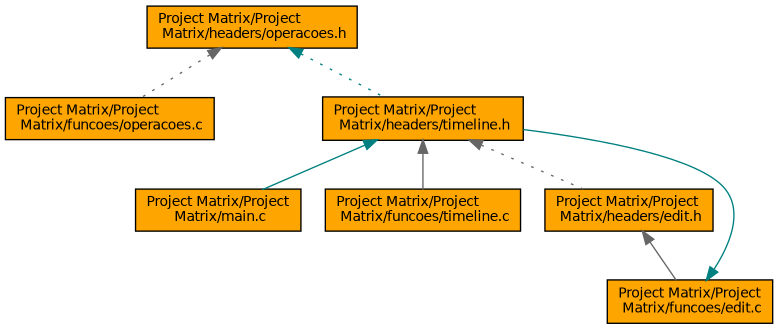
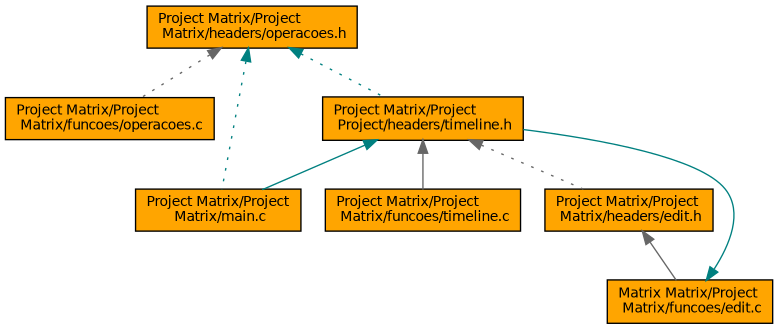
node "Project Matrix/Project Matrix/headers/timeline.h": label "Project Matrix/Project Matrix/headers/timeline.h" -> "Project Matrix/Project Project/headers/timeline.h"
edge "Project Matrix/Project Matrix/main.c" -> "Project Matrix/Project Matrix/headers/operacoes.h": added
node "Project Matrix/Project Matrix/funcoes/edit.c": label "Project Matrix/Project Matrix/funcoes/edit.c" -> "Matrix Matrix/Project Matrix/funcoes/edit.c"
